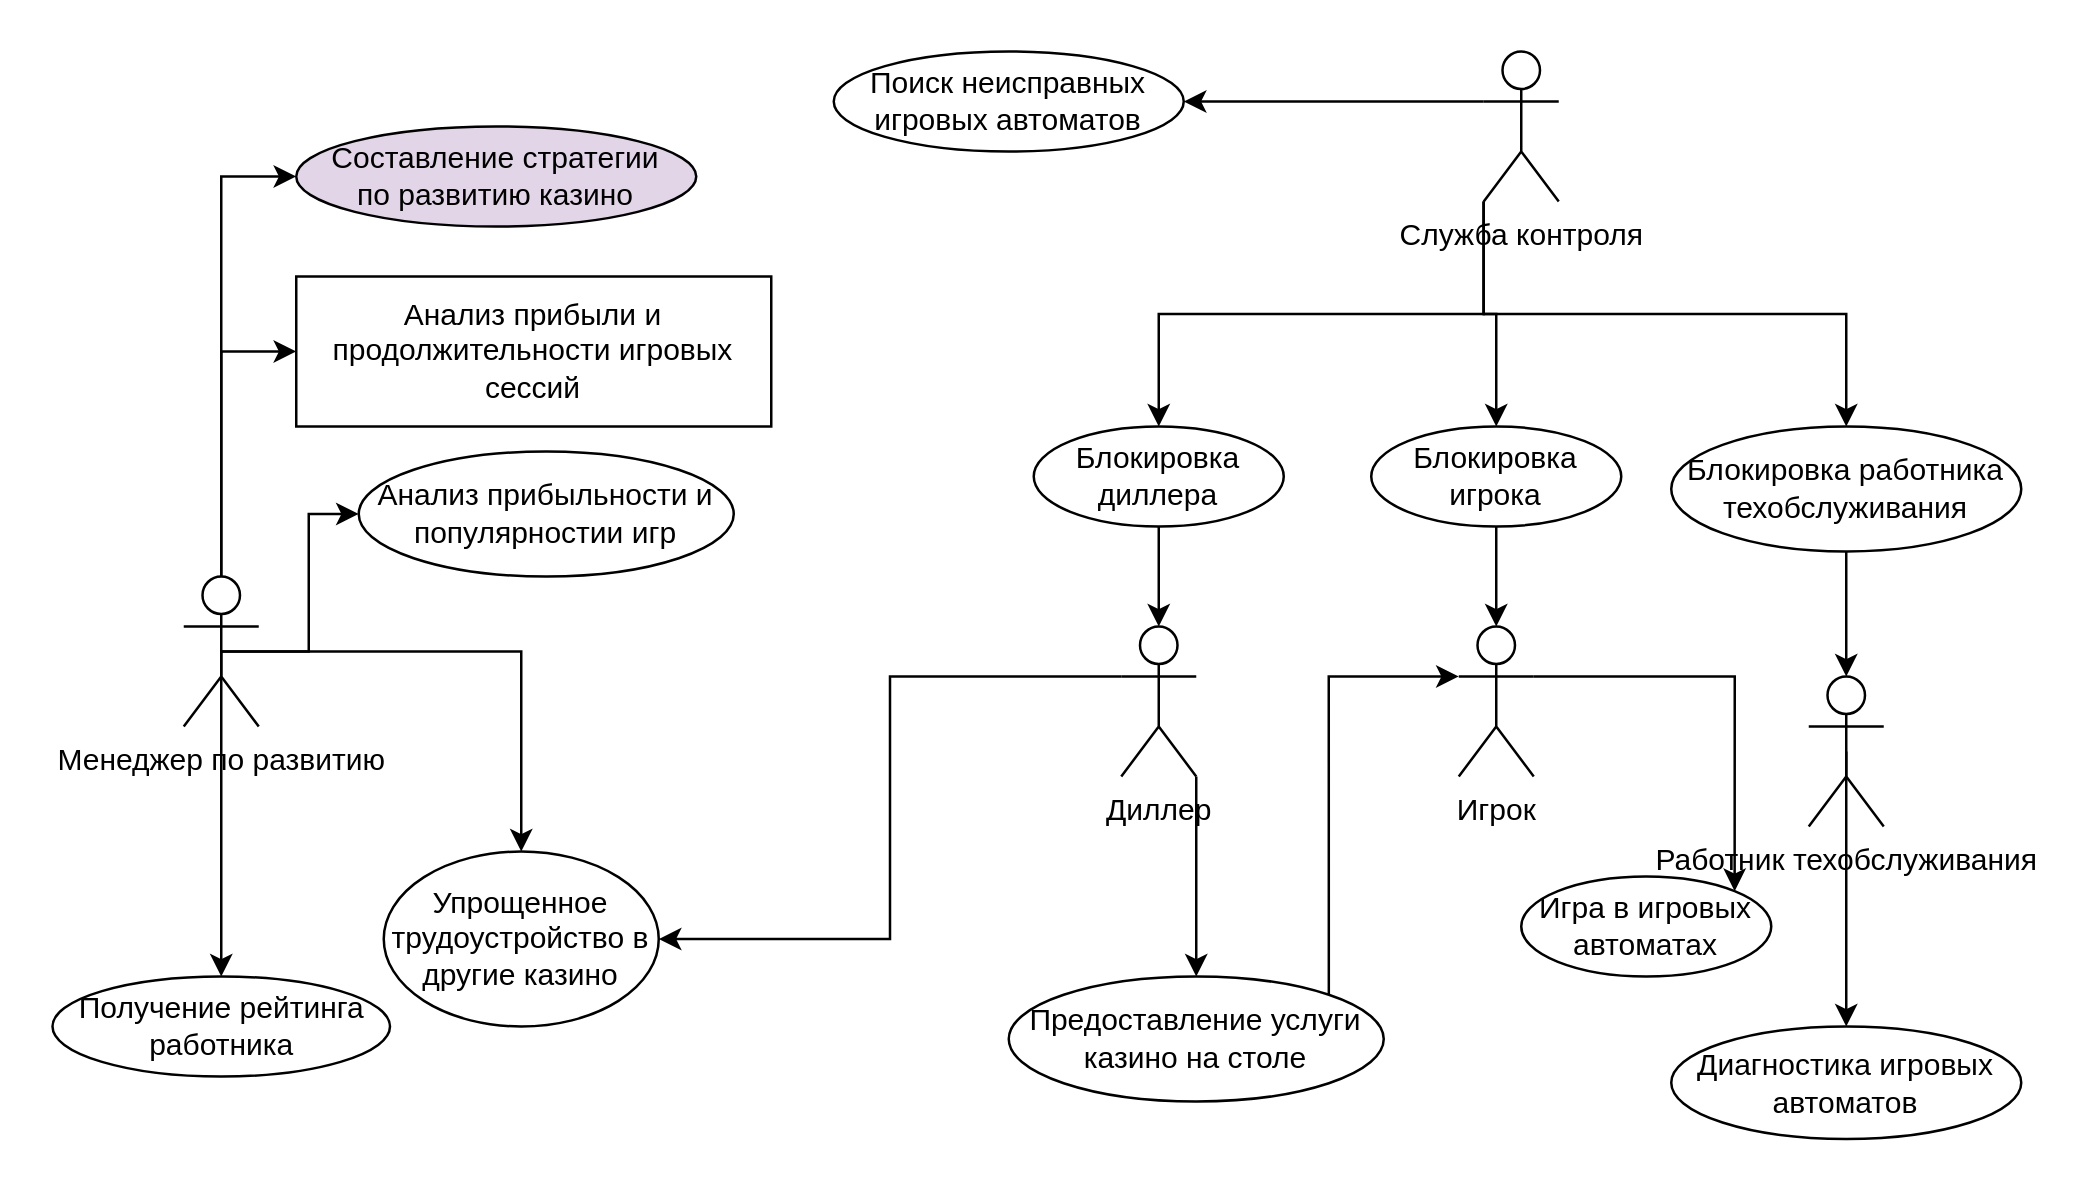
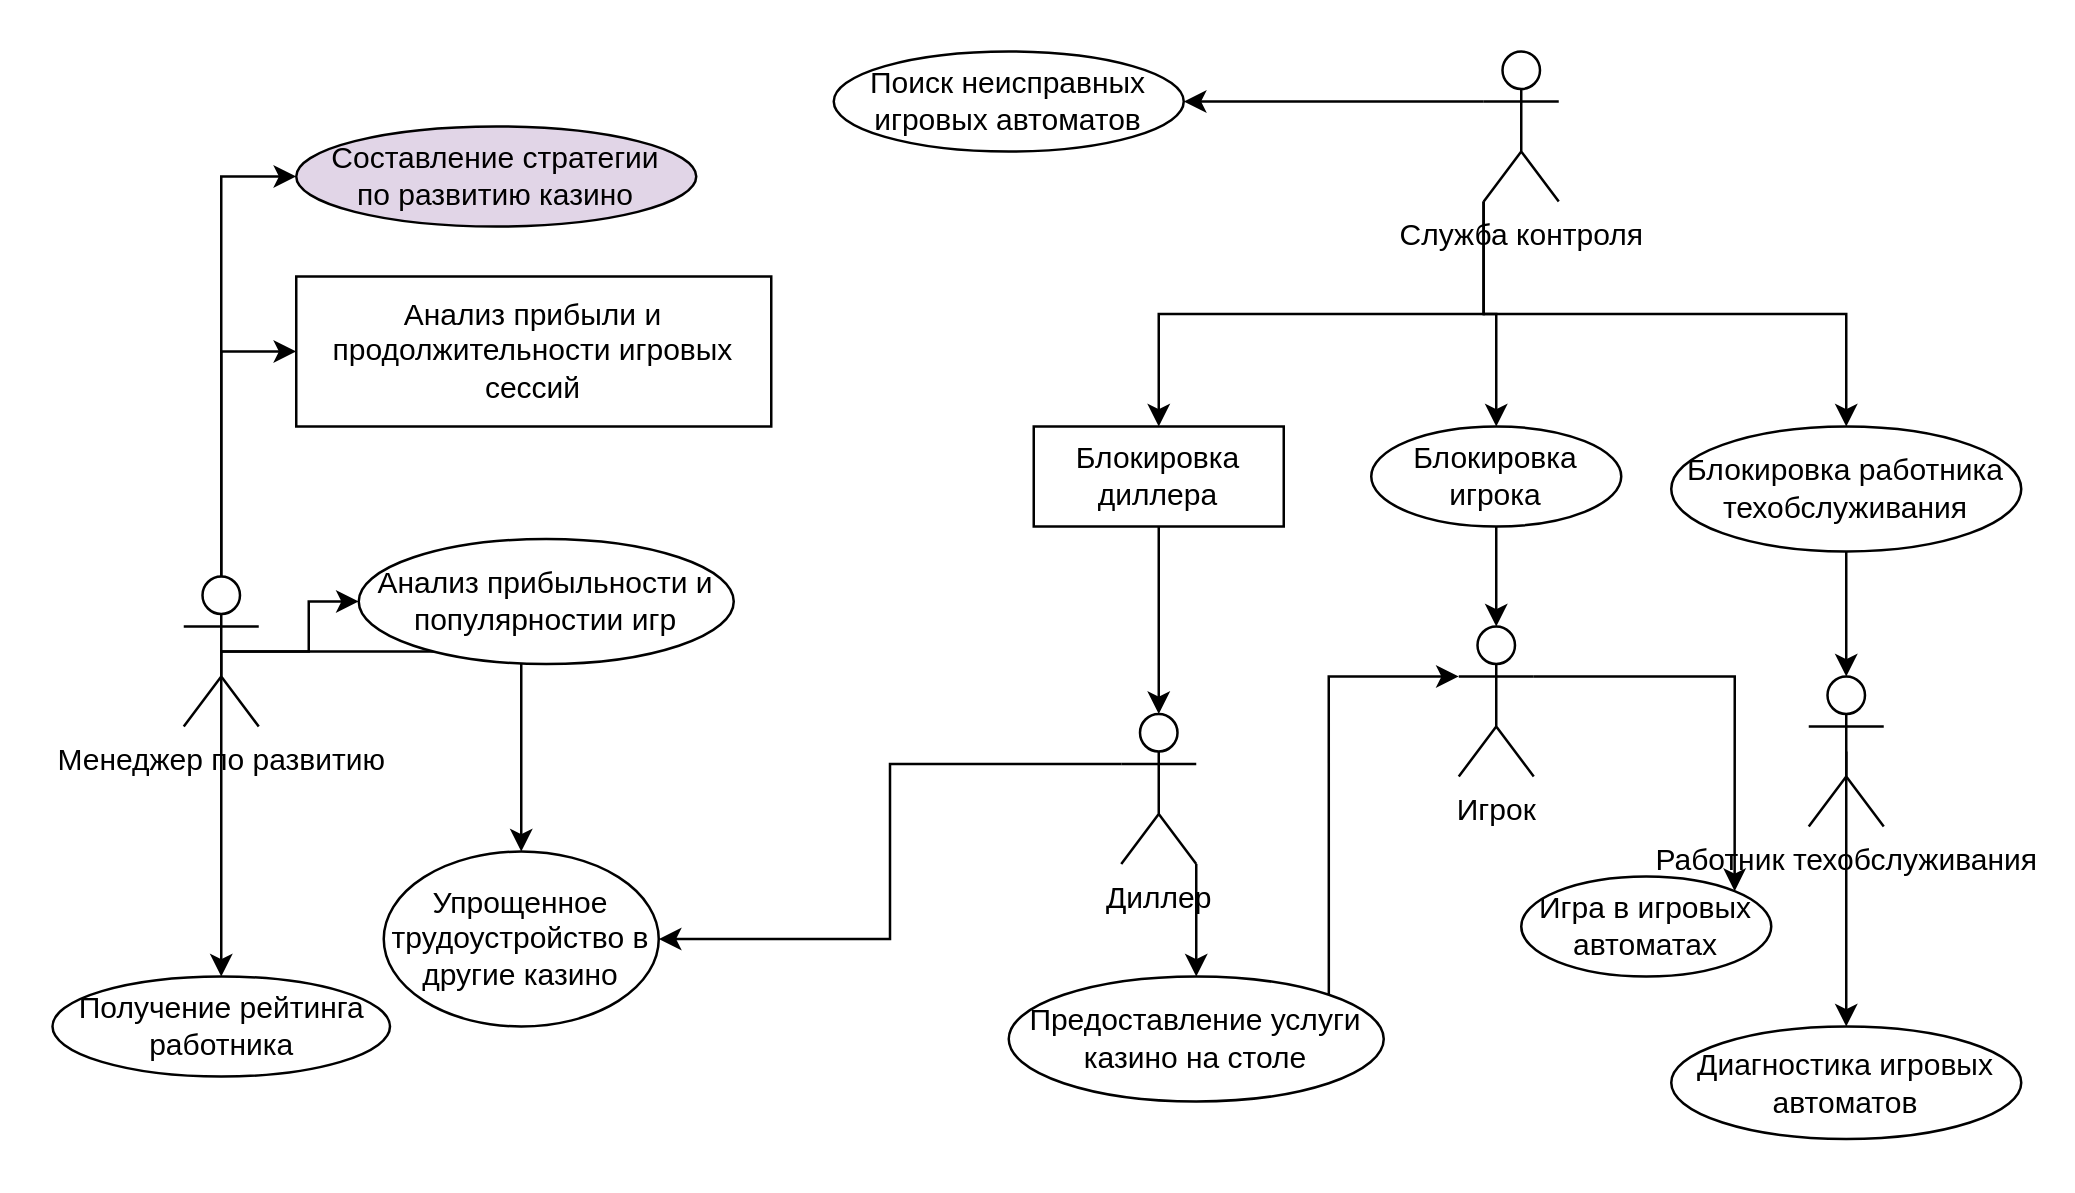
node "Блокировка диллера": shape ellipse -> rectangle
node "Анализ прибыльности и популярностии игр": moved (546, 514) -> (546, 601)
node "Диллер": moved (1159, 701) -> (1159, 789)
